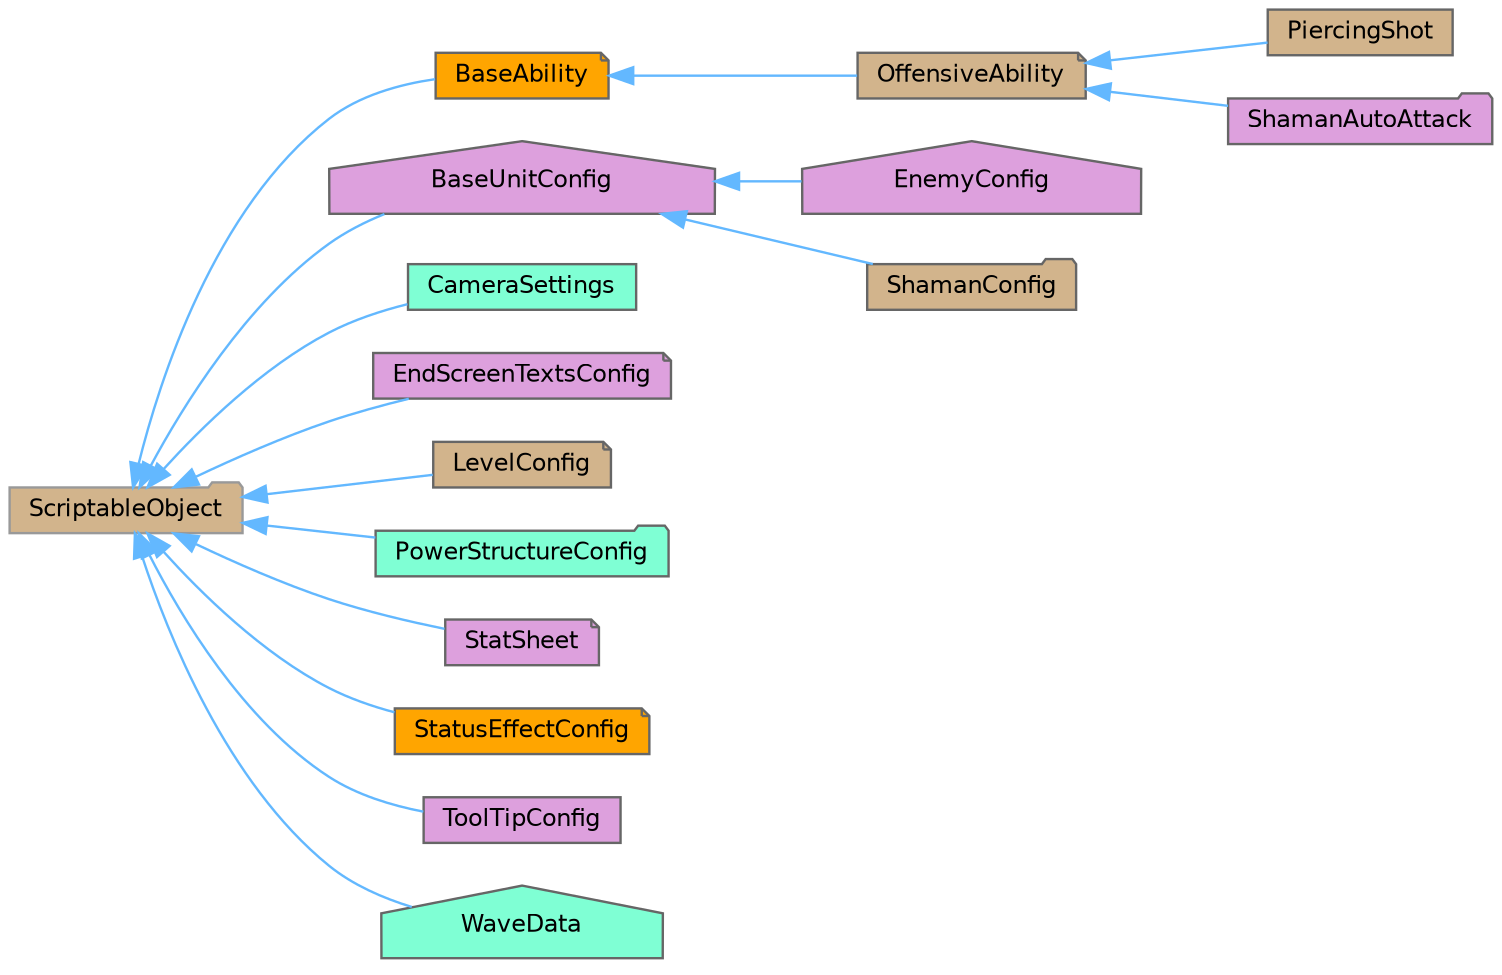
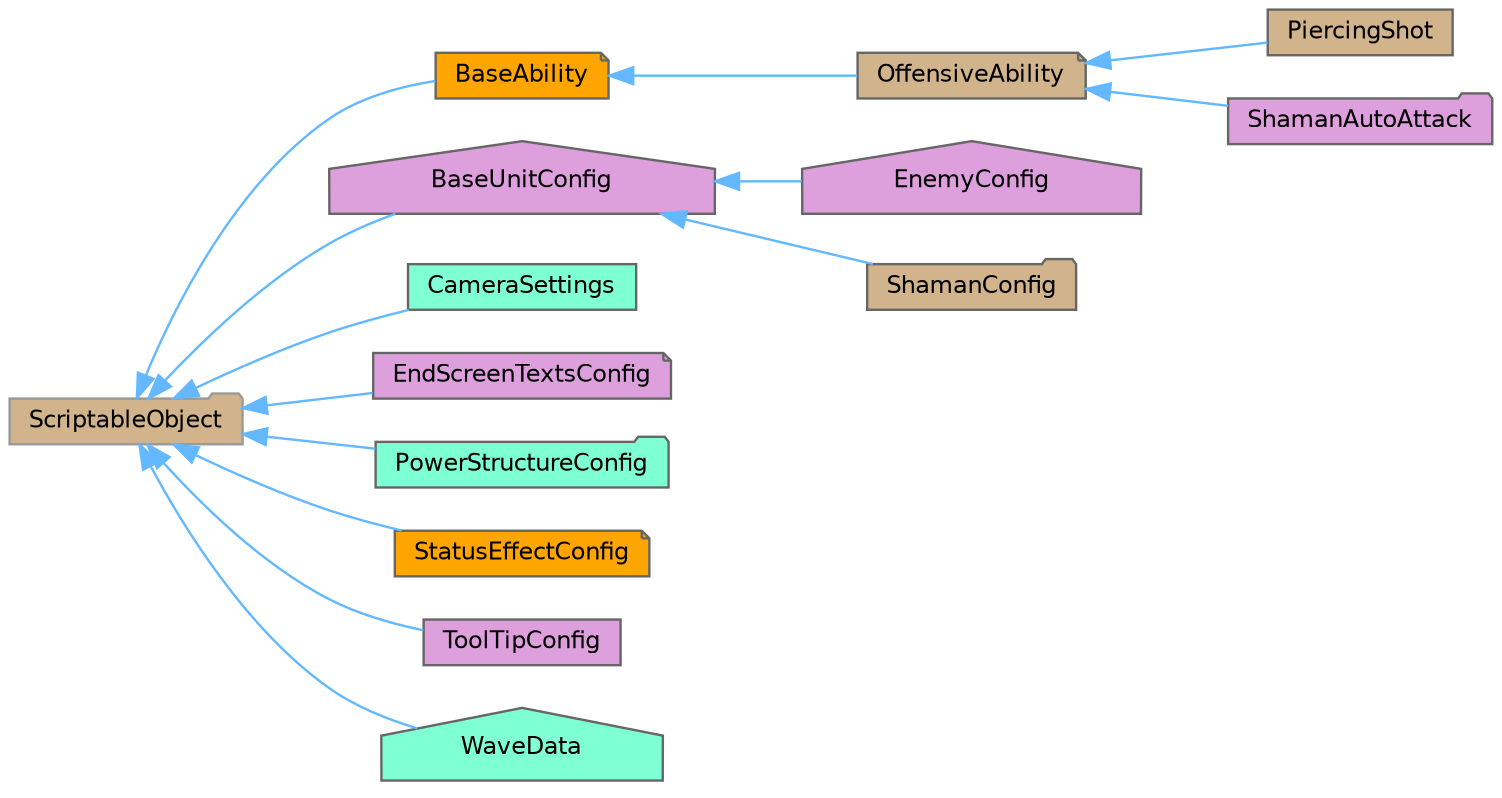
node "LevelConfig": removed
node "StatSheet": removed
